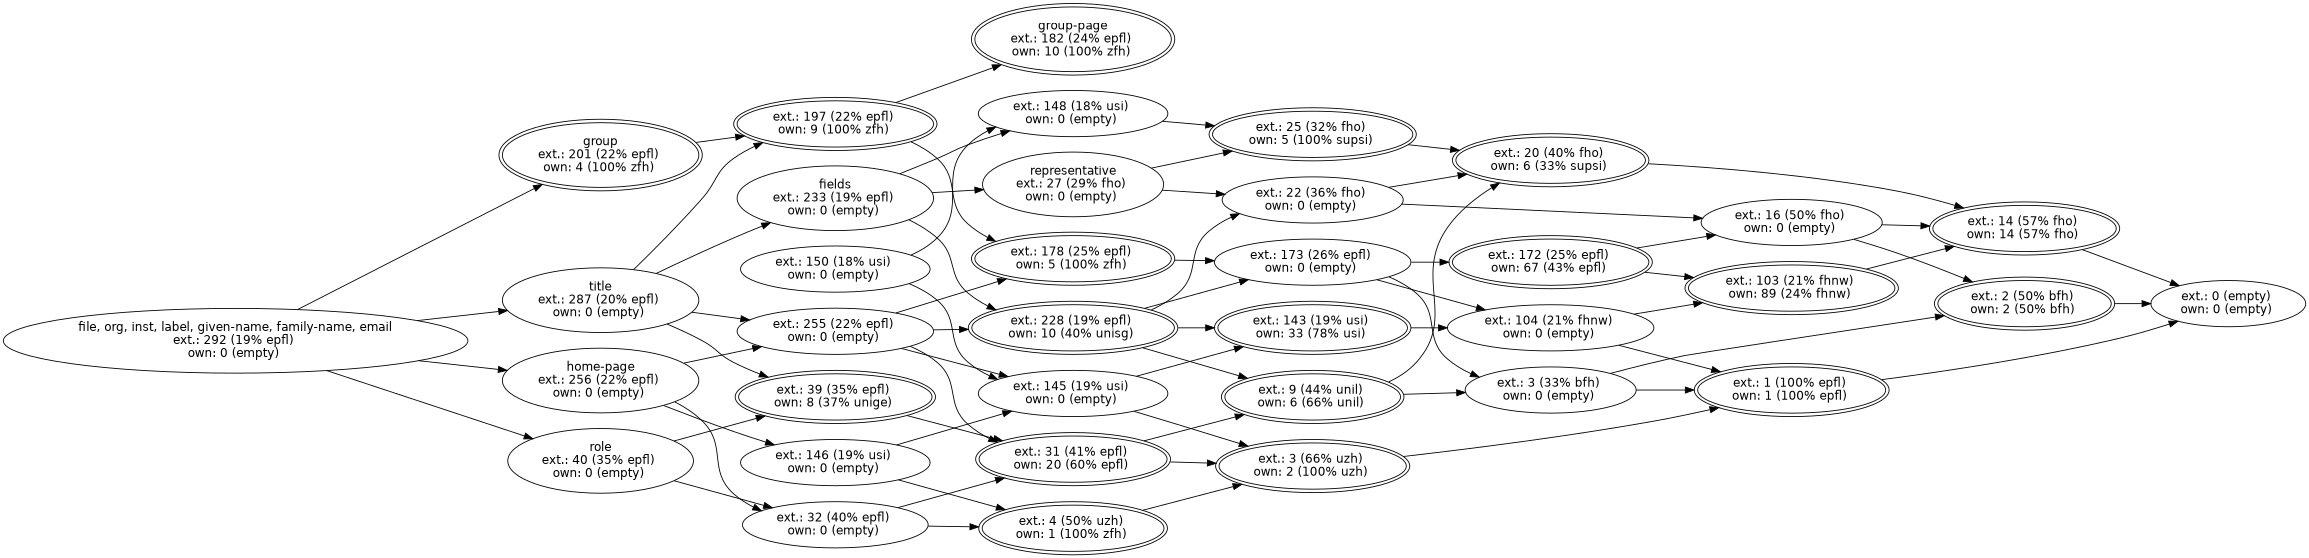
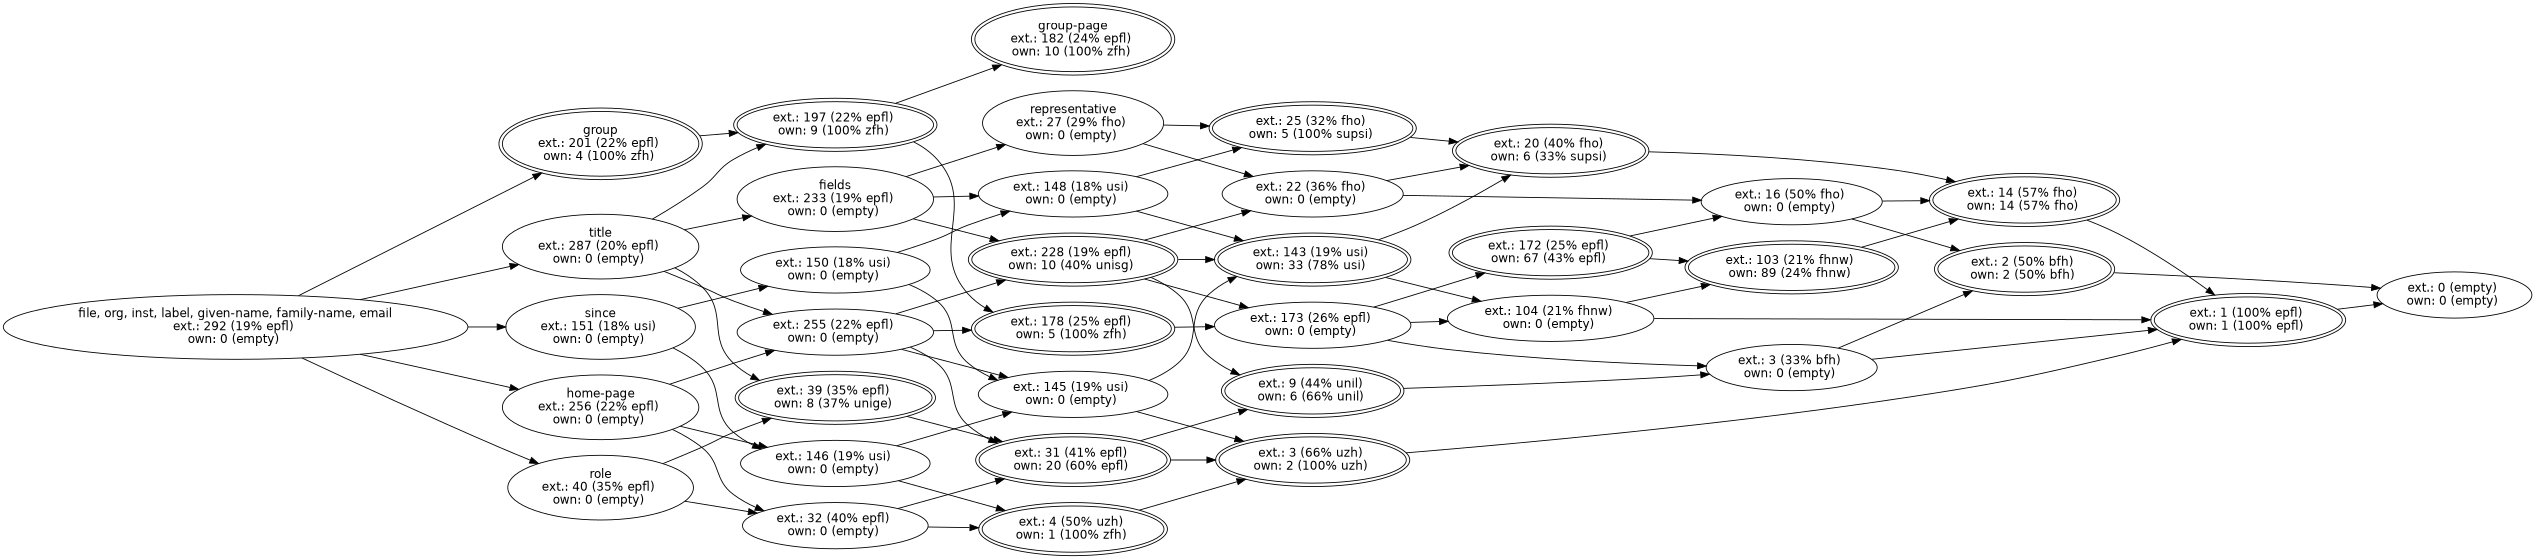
edge "ext.: 148 (18% usi) own: 0 (empty)" -> "ext.: 143 (19% usi) own: 33 (78% usi)": added
edge "ext.: 14 (57% fho) own: 14 (57% fho)" -> "ext.: 0 (empty) own: 0 (empty)": now "ext.: 14 (57% fho) own: 14 (57% fho)" -> "ext.: 1 (100% epfl) own: 1 (100% epfl)"
edge "ext.: 9 (44% unil) own: 6 (66% unil)" -> "ext.: 20 (40% fho) own: 6 (33% supsi)": now "ext.: 143 (19% usi) own: 33 (78% usi)" -> "ext.: 20 (40% fho) own: 6 (33% supsi)"
node "since ext.: 151 (18% usi) own: 0 (empty)": added
